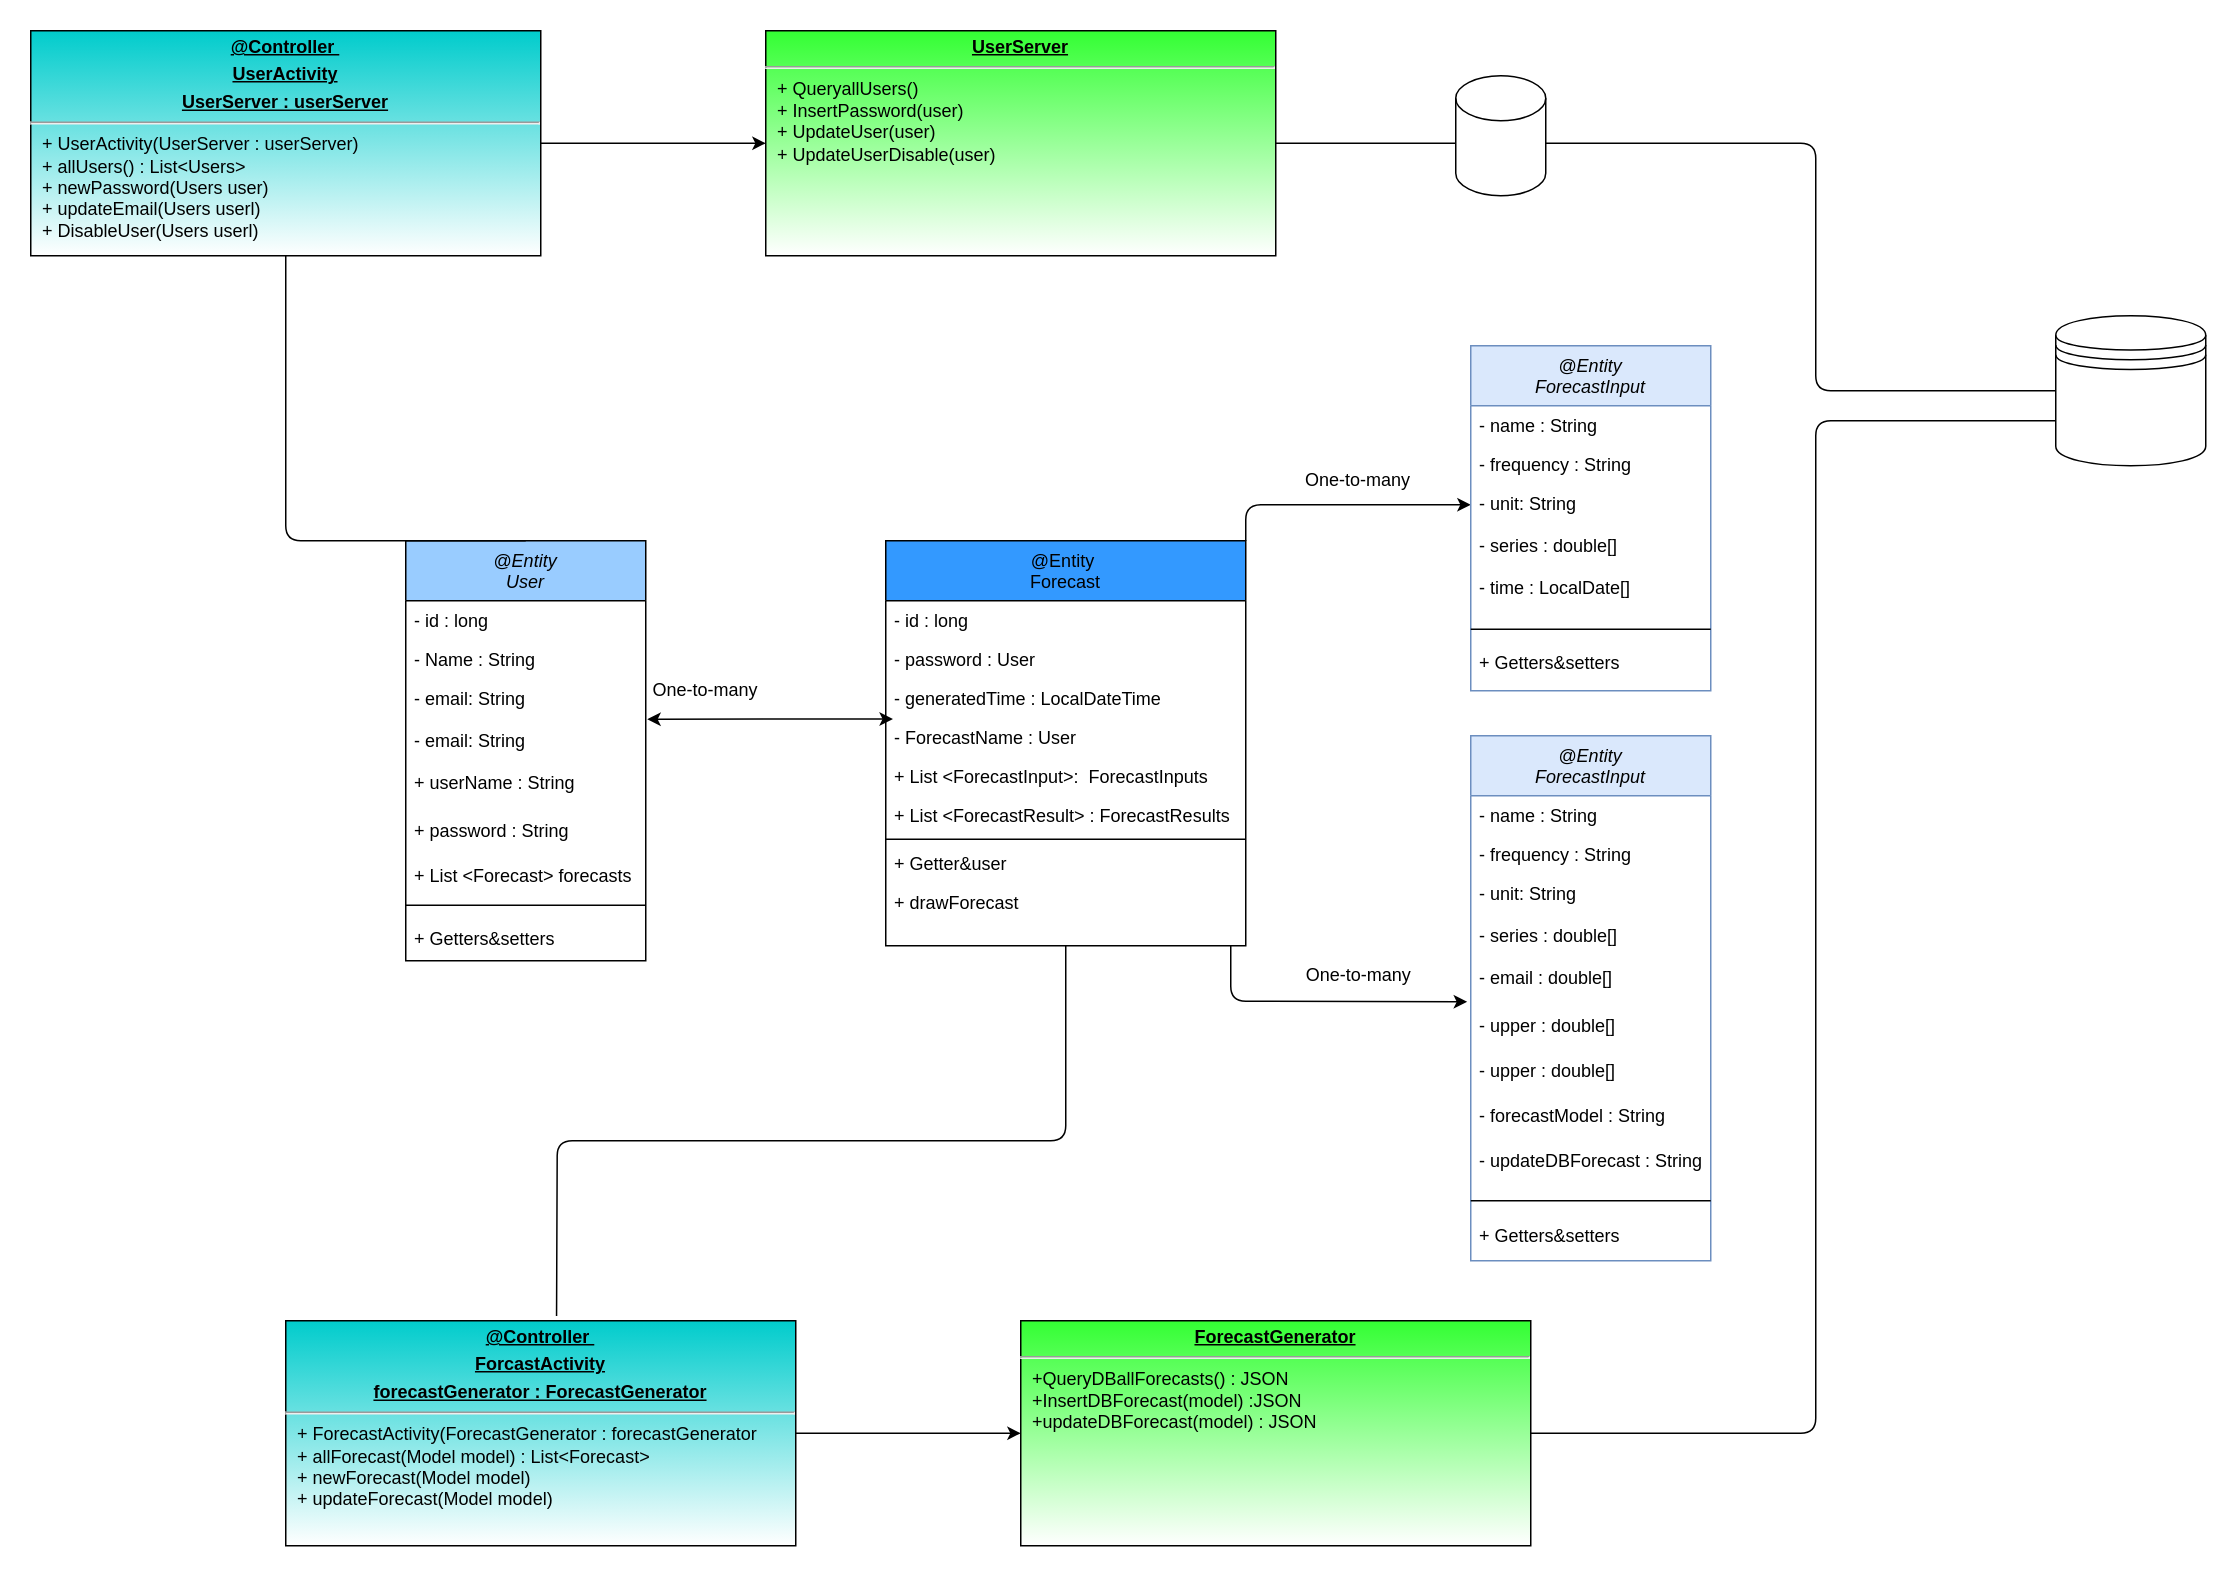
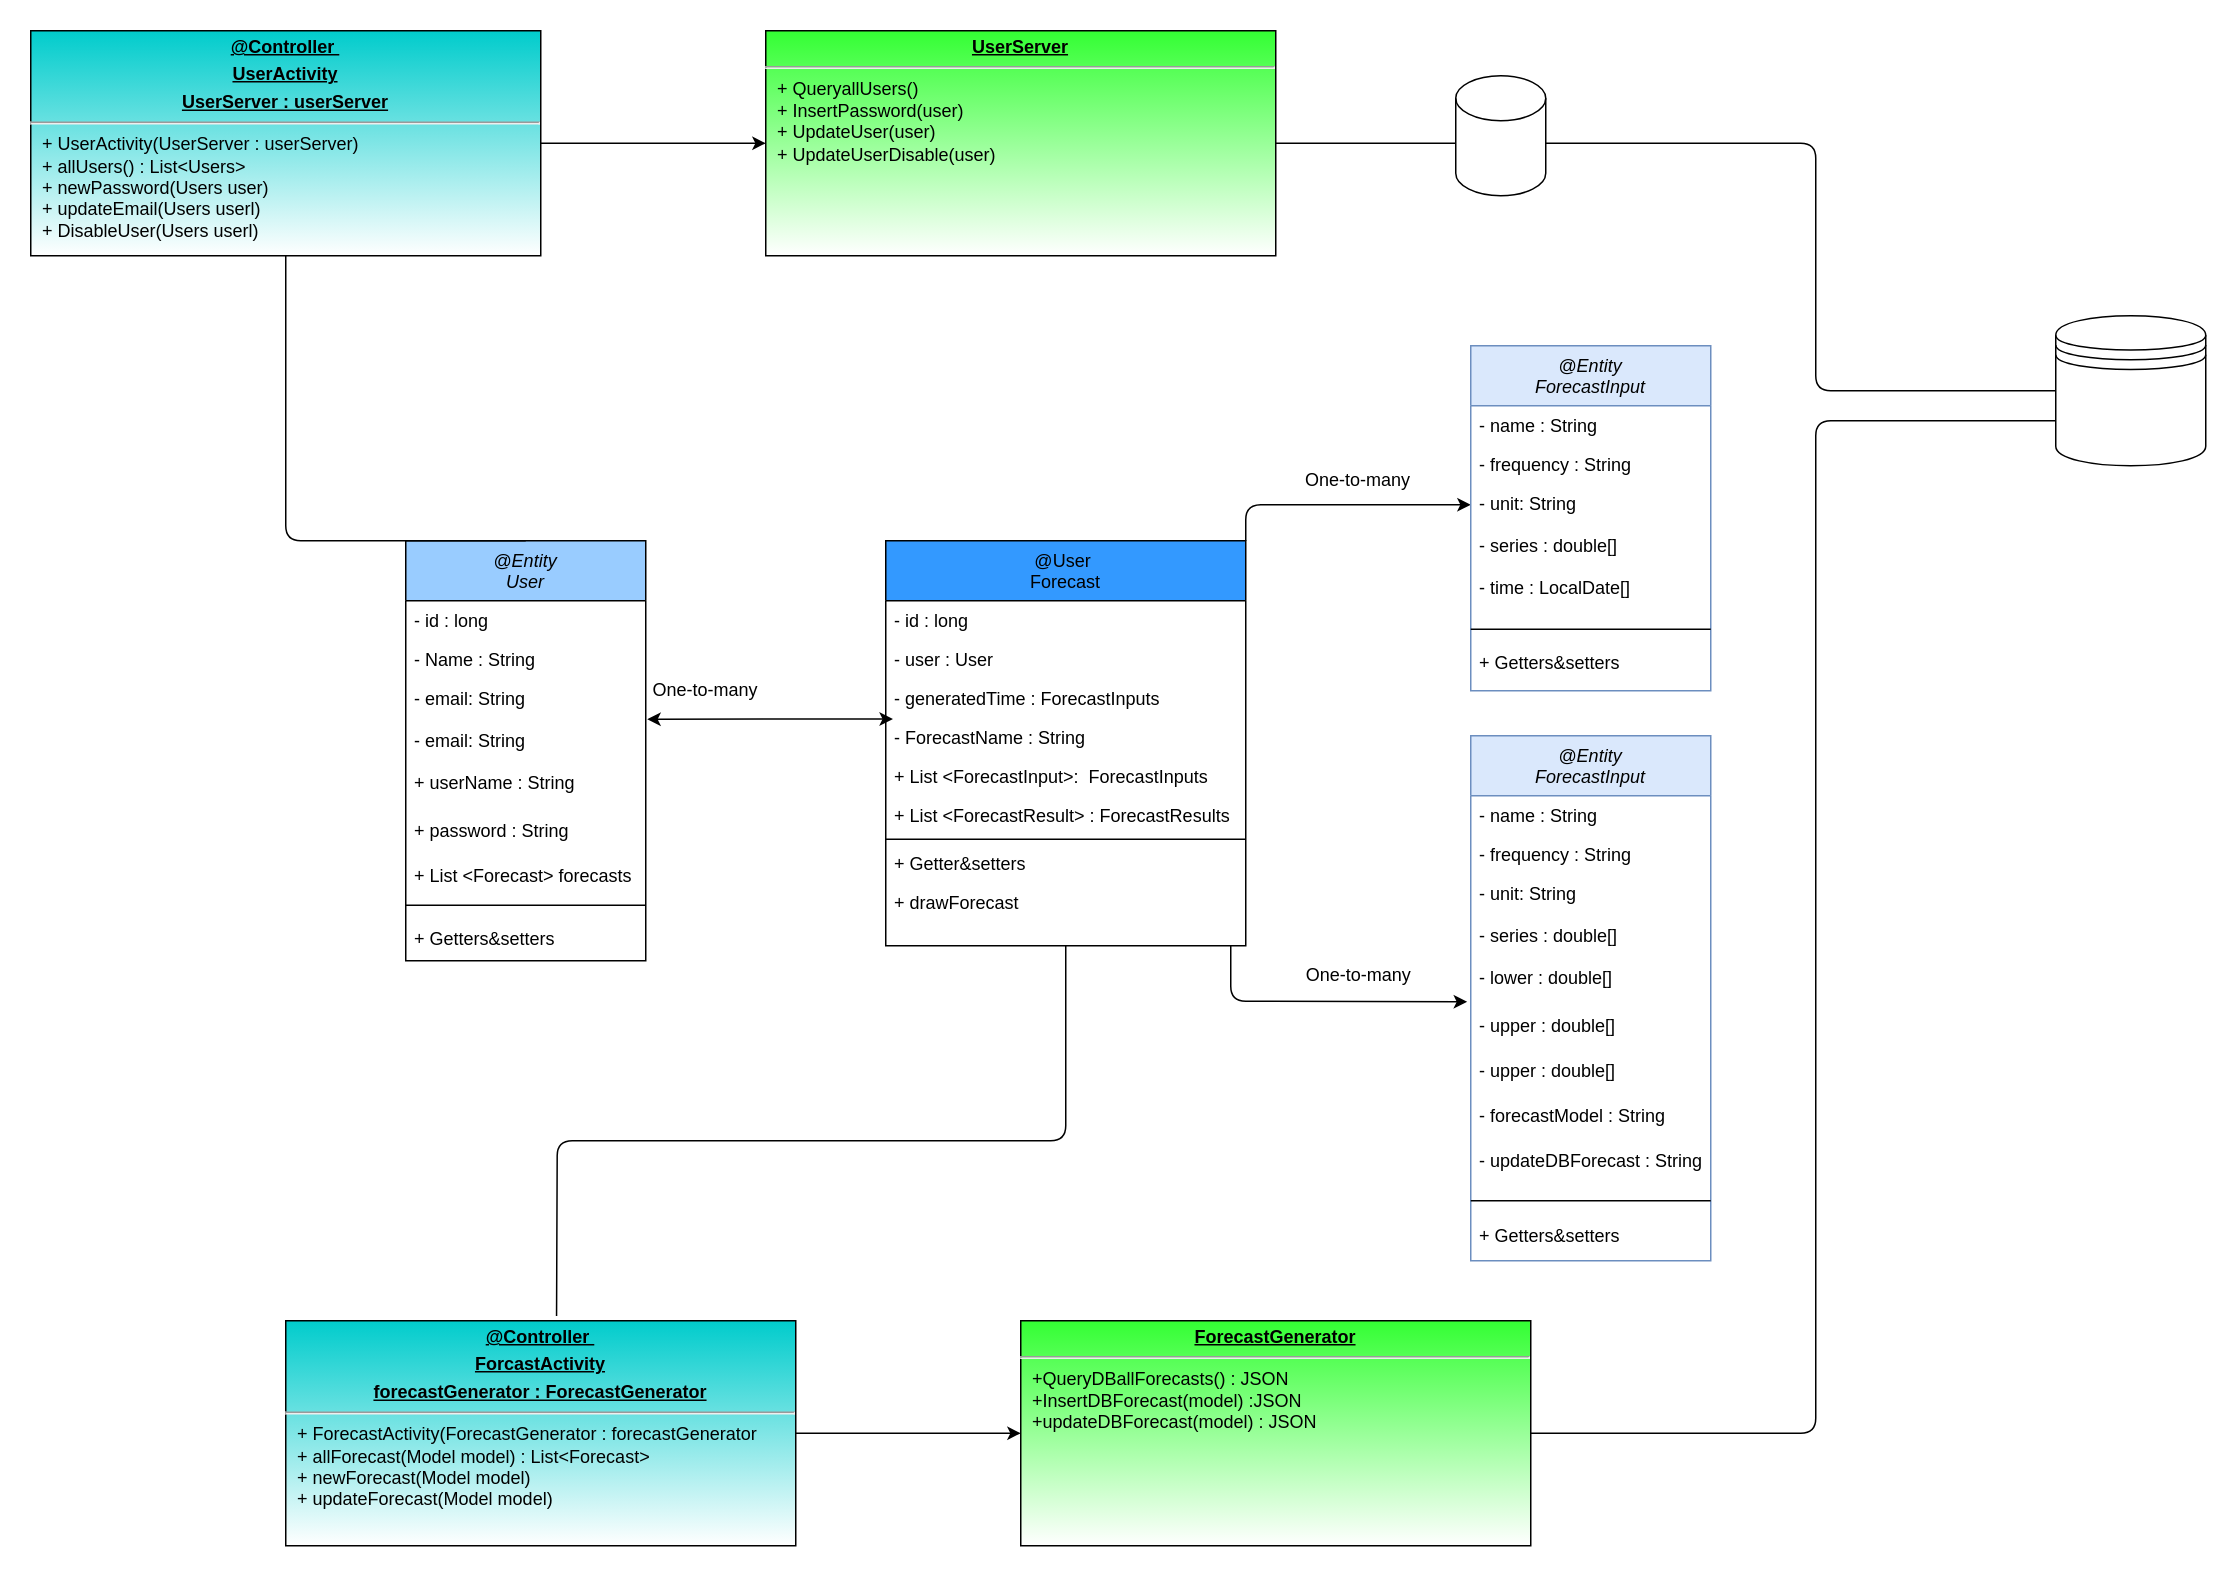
node "@Entity Forecast": label "@Entity Forecast" -> "@User Forecast"
node "- password : User": label "- password : User" -> "- user : User"
node "- generatedTime : LocalDateTime": label "- generatedTime : LocalDateTime" -> "- generatedTime : ForecastInputs"
node "- ForecastName : User": label "- ForecastName : User" -> "- ForecastName : String"
node "+ Getter&user": label "+ Getter&user" -> "+ Getter&setters"
node "- email : double[]": label "- email : double[]" -> "- lower : double[]"
